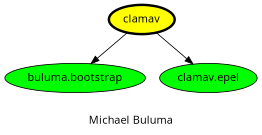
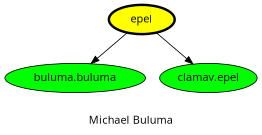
node "clamav": label "clamav" -> "epel"
node "buluma.bootstrap": label "buluma.bootstrap" -> "buluma.buluma"
